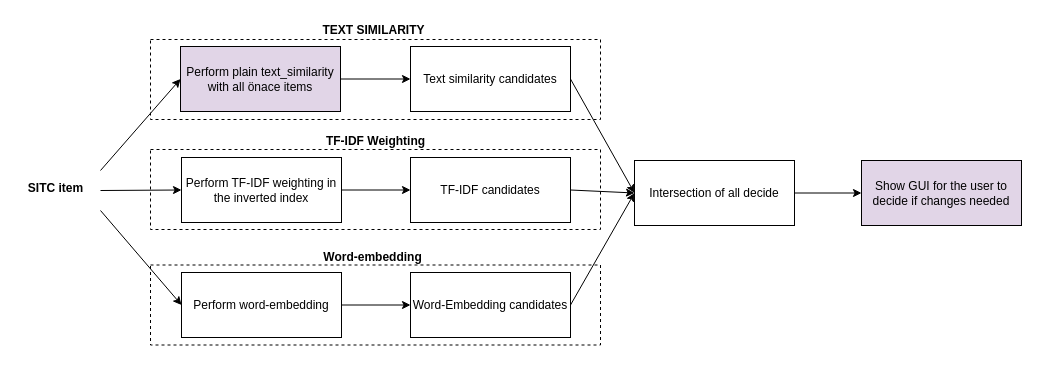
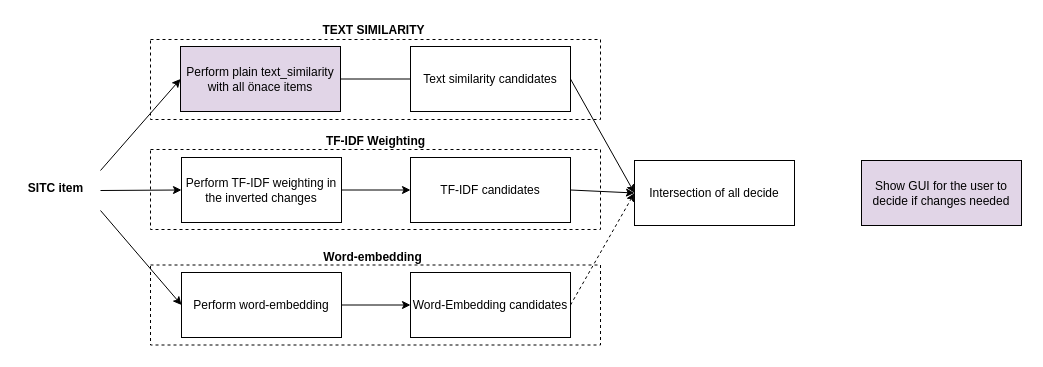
edge "Perform plain text_similarity with all önace items" -> "Text similarity candidates": arrowhead classic -> none
node "Perform TF-IDF weighting in the inverted index": label "Perform TF-IDF weighting in the inverted index" -> "Perform TF-IDF weighting in the inverted changes"
edge "Intersection of all decide" -> "Show GUI for the user to decide if changes needed": removed
edge "Word-Embedding candidates" -> "Intersection of all decide": style solid -> dashed
